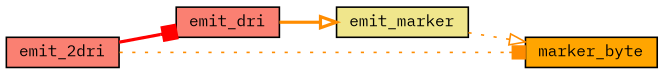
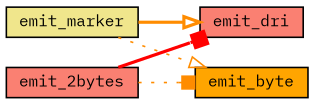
edge "emit_dri" -> "emit_marker": reversed
node "emit_2dri": label "emit_2dri" -> "emit_2bytes"
node "marker_byte": label "marker_byte" -> "emit_byte"
